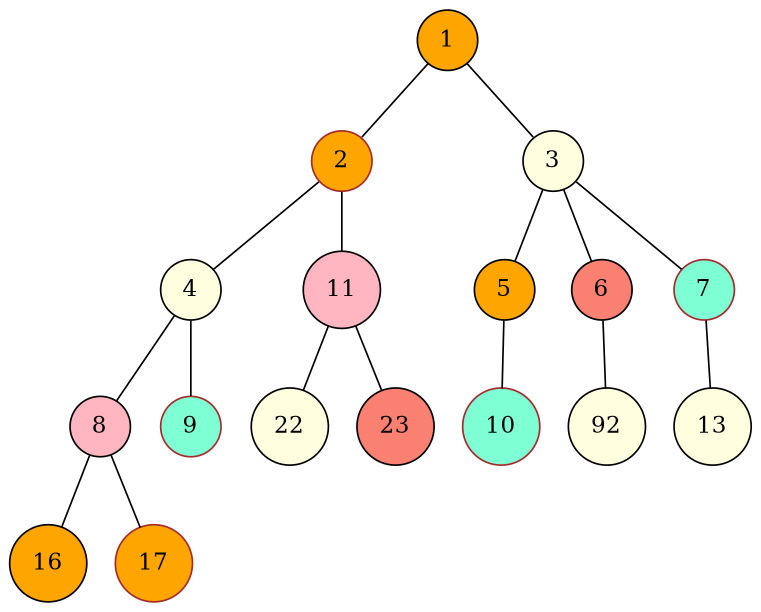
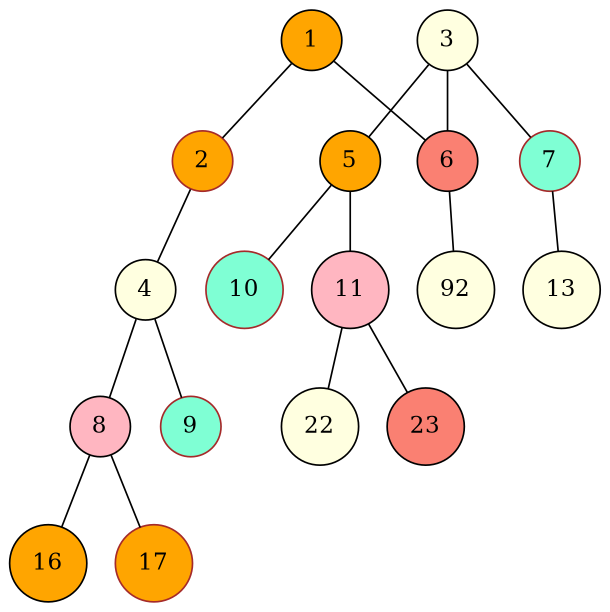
edge "1" -- "3": now "1" -- "6"
edge "2" -- "11": now "5" -- "11"
